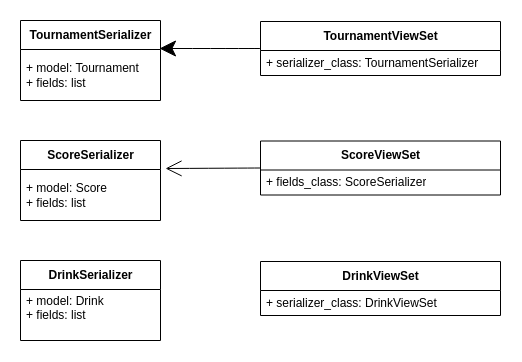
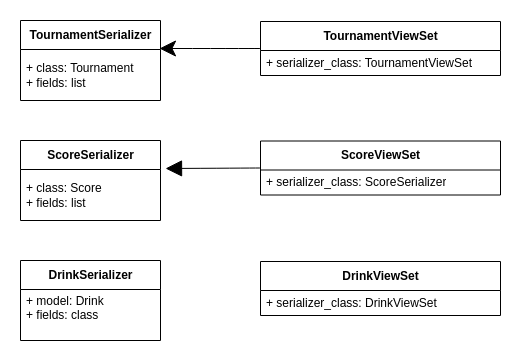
node "+ serializer_class: TournamentSerializer": label "+ serializer_class: TournamentSerializer" -> "+ serializer_class: TournamentViewSet"
node "+ model: Tournament + fields: list": label "+ model: Tournament + fields: list" -> "+ class: Tournament + fields: list"
edge "ScoreViewSet" -> "ScoreSerializer": arrowhead open -> block
node "+ fields_class: ScoreSerializer": label "+ fields_class: ScoreSerializer" -> "+ serializer_class: ScoreSerializer"
node "+ model: Score + fields: list": label "+ model: Score + fields: list" -> "+ class: Score + fields: list"
node "+ model: Drink + fields: list": label "+ model: Drink + fields: list" -> "+ model: Drink + fields: class"
